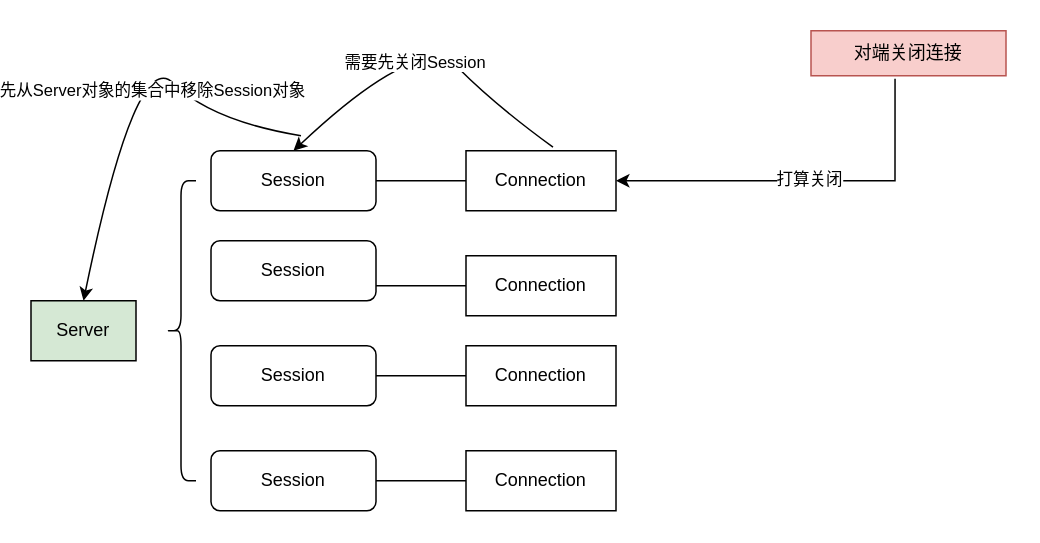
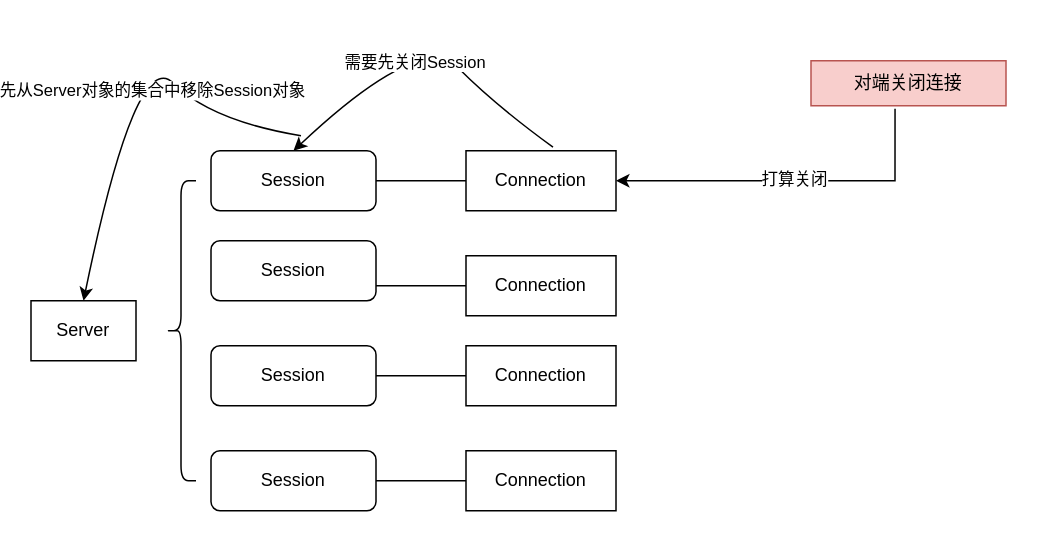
node "对端关闭连接": moved (908, 53) -> (908, 83)
node "Server": fillcolor #d5e8d4 -> #ffffff
